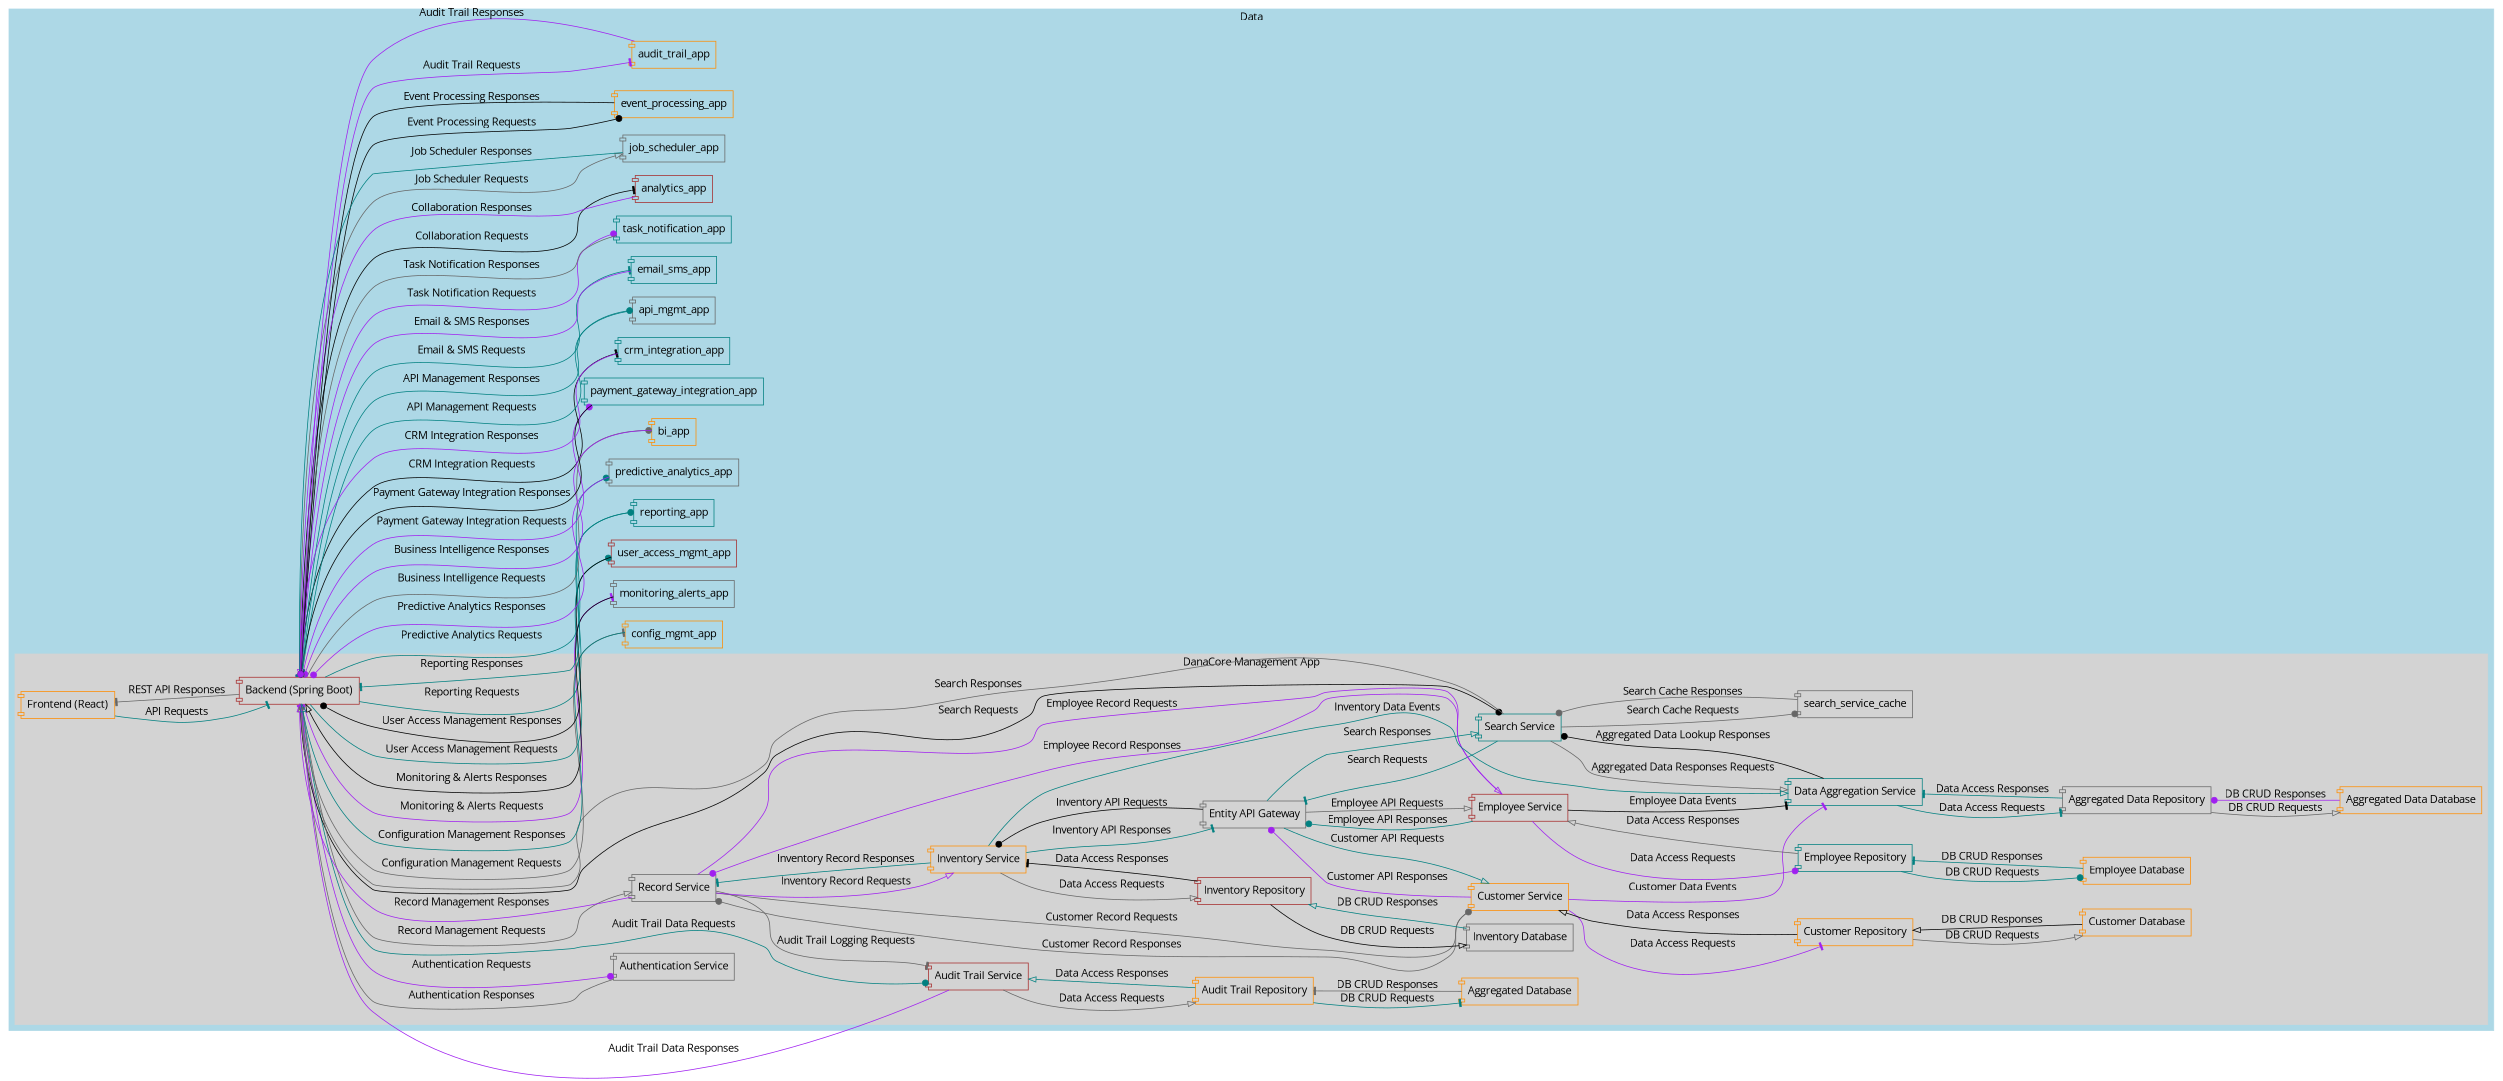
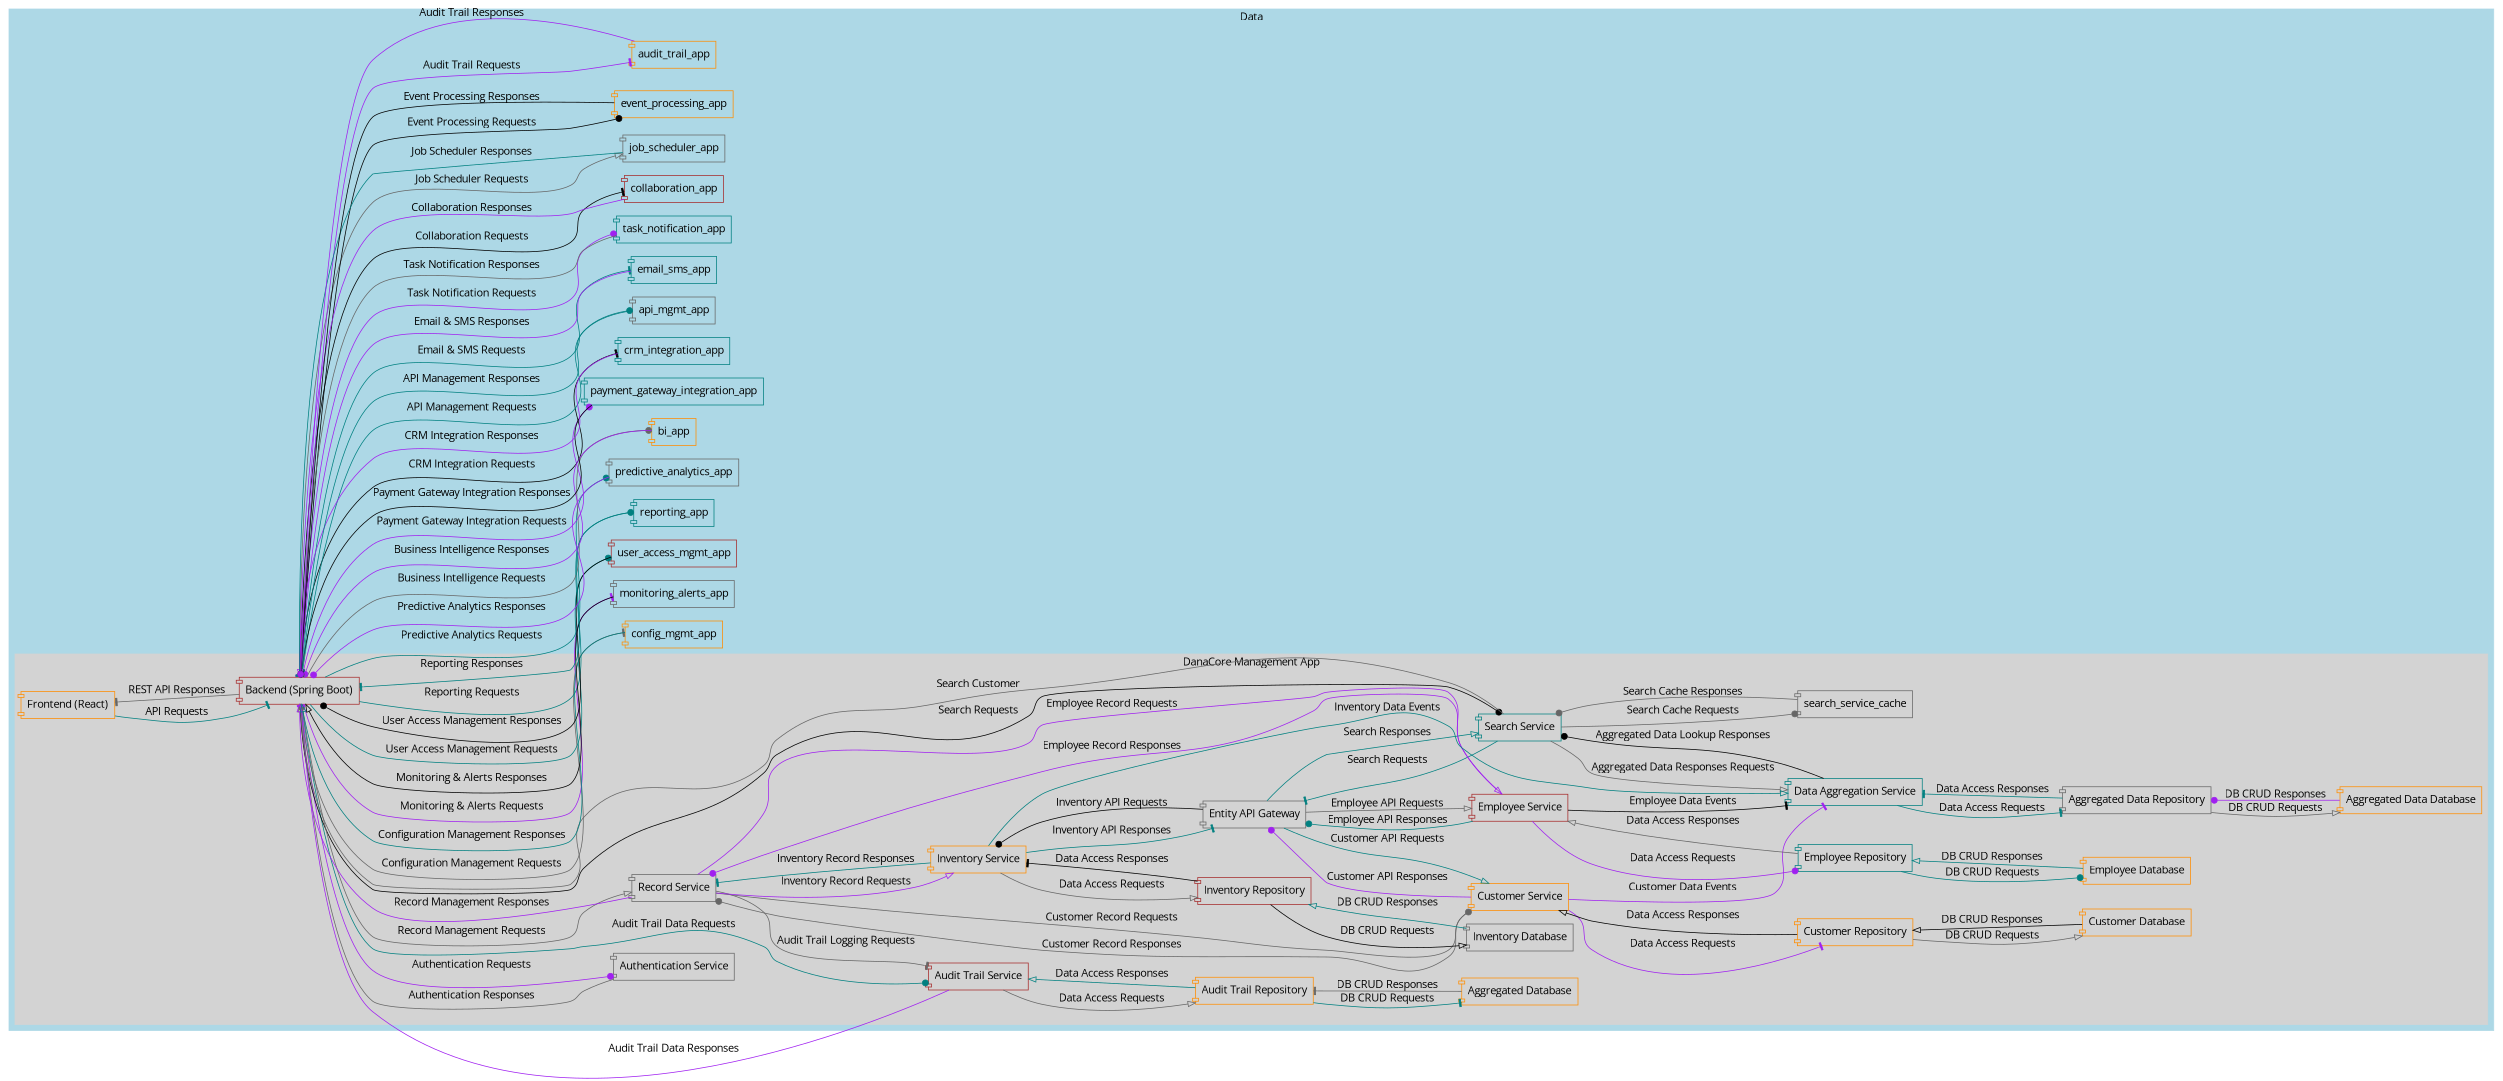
node "analytics_app": label "analytics_app" -> "collaboration_app"
edge "Search Service" -> "Backend (Spring Boot)": label "Search Responses" -> "Search Customer"
edge "Employee Database" -> "Employee Repository": arrowhead tee -> onormal
